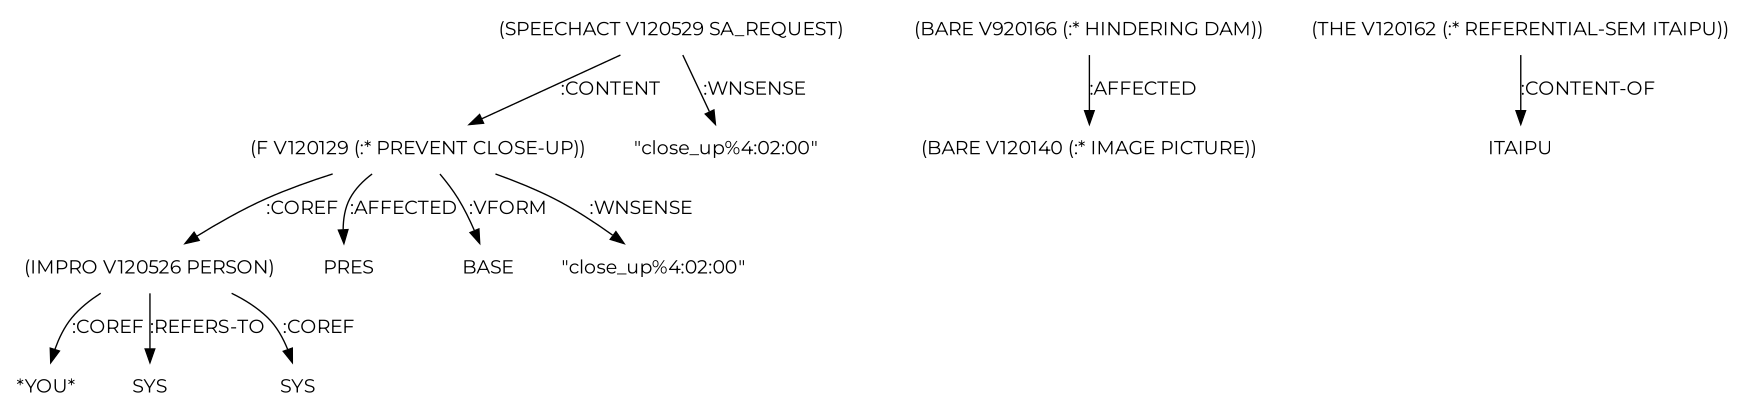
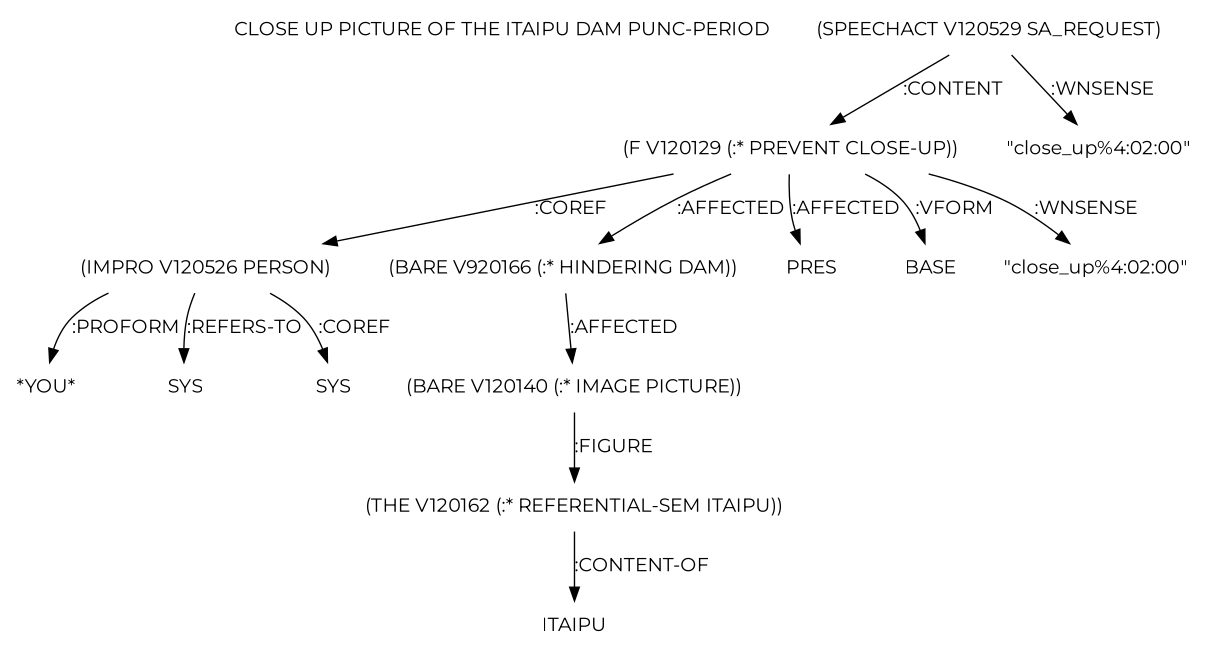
node "CLOSE UP PICTURE OF THE ITAIPU DAM PUNC-PERIOD": added
edge "(F V120129 (:* PREVENT CLOSE-UP))" -> "(BARE V920166 (:* HINDERING DAM))": added, label ":AFFECTED"
edge "(IMPRO V120526 PERSON)" -> "*YOU*": label ":COREF" -> ":PROFORM"
edge "(BARE V120140 (:* IMAGE PICTURE))" -> "(THE V120162 (:* REFERENTIAL-SEM ITAIPU))": added, label ":FIGURE"
